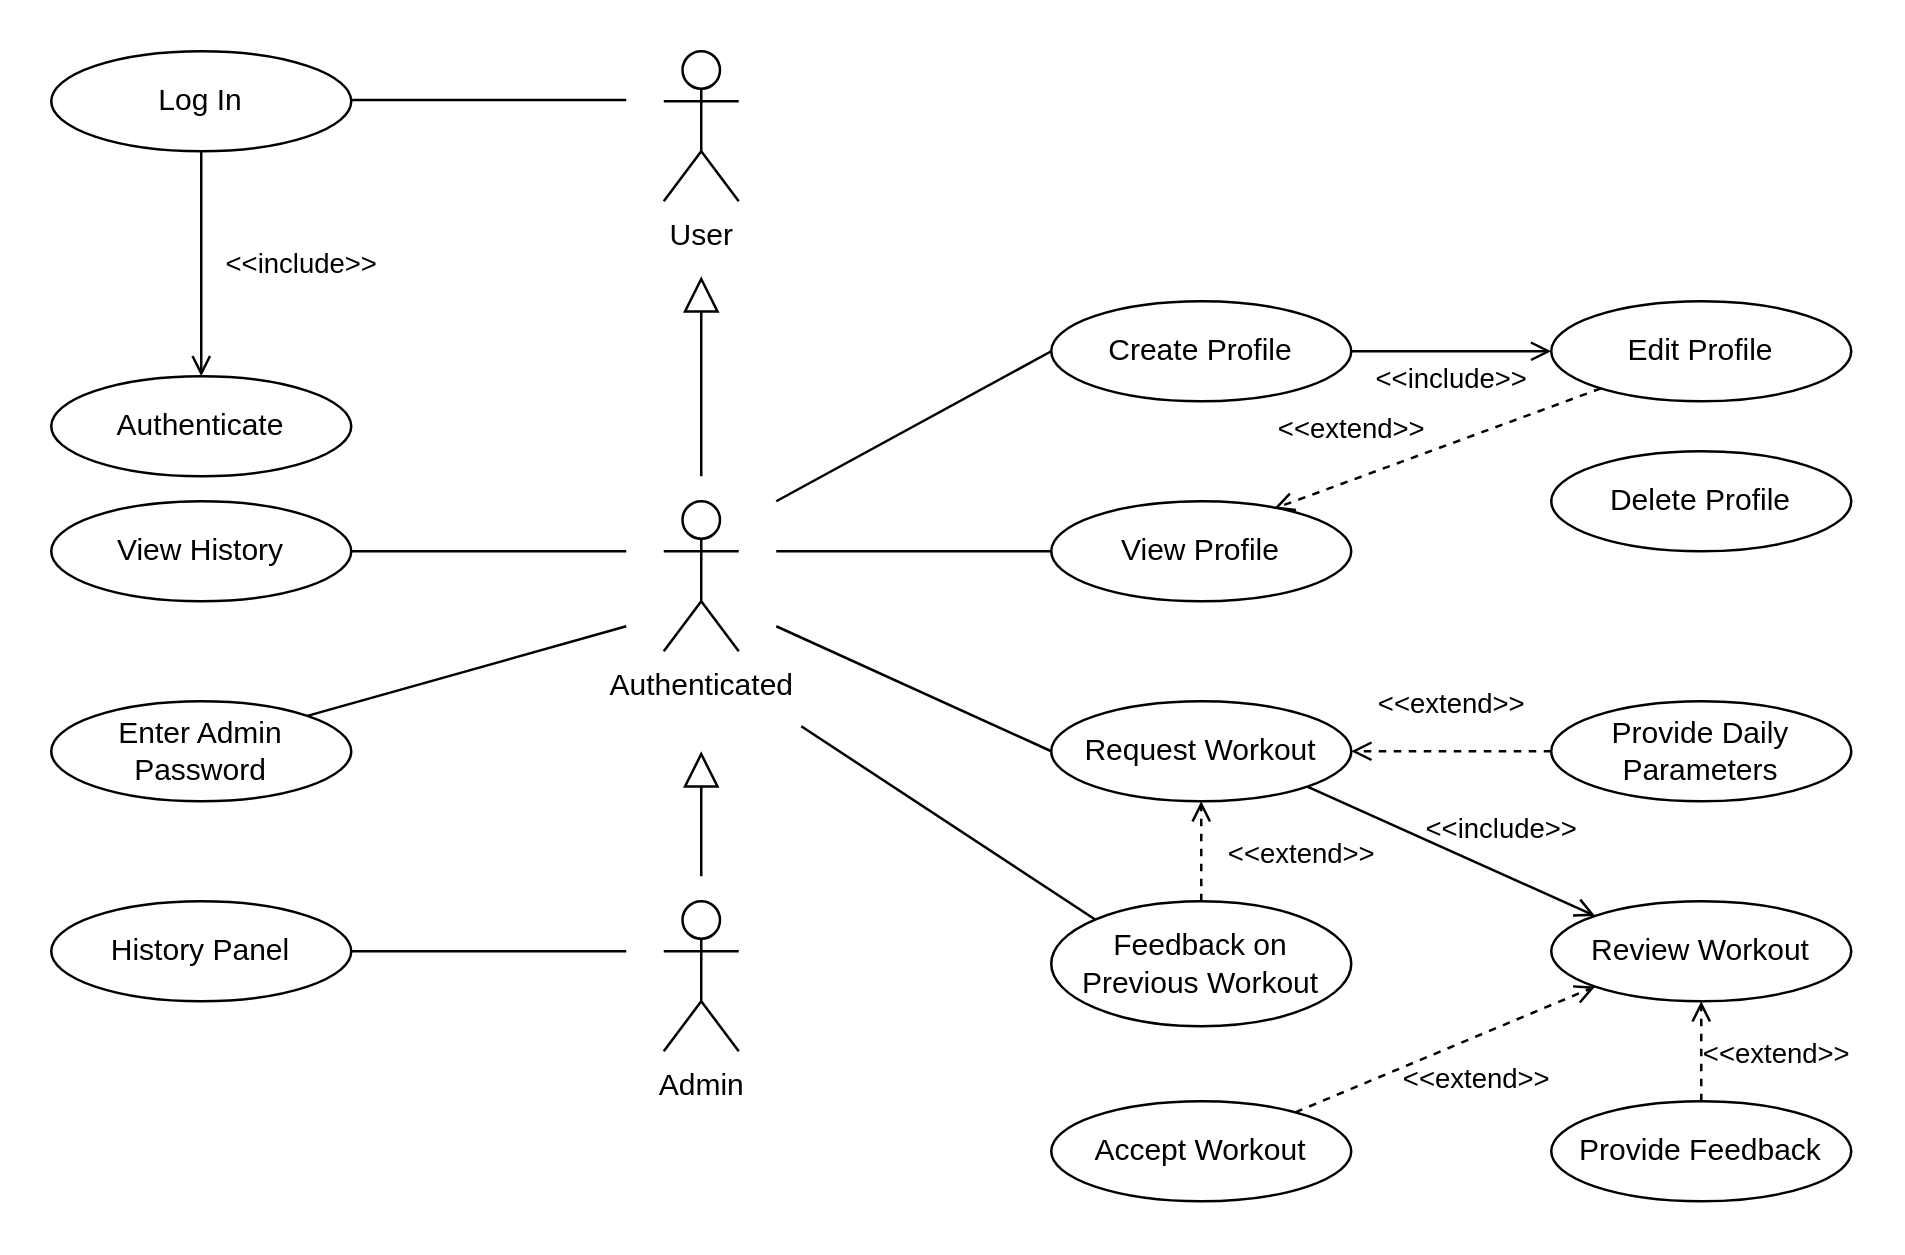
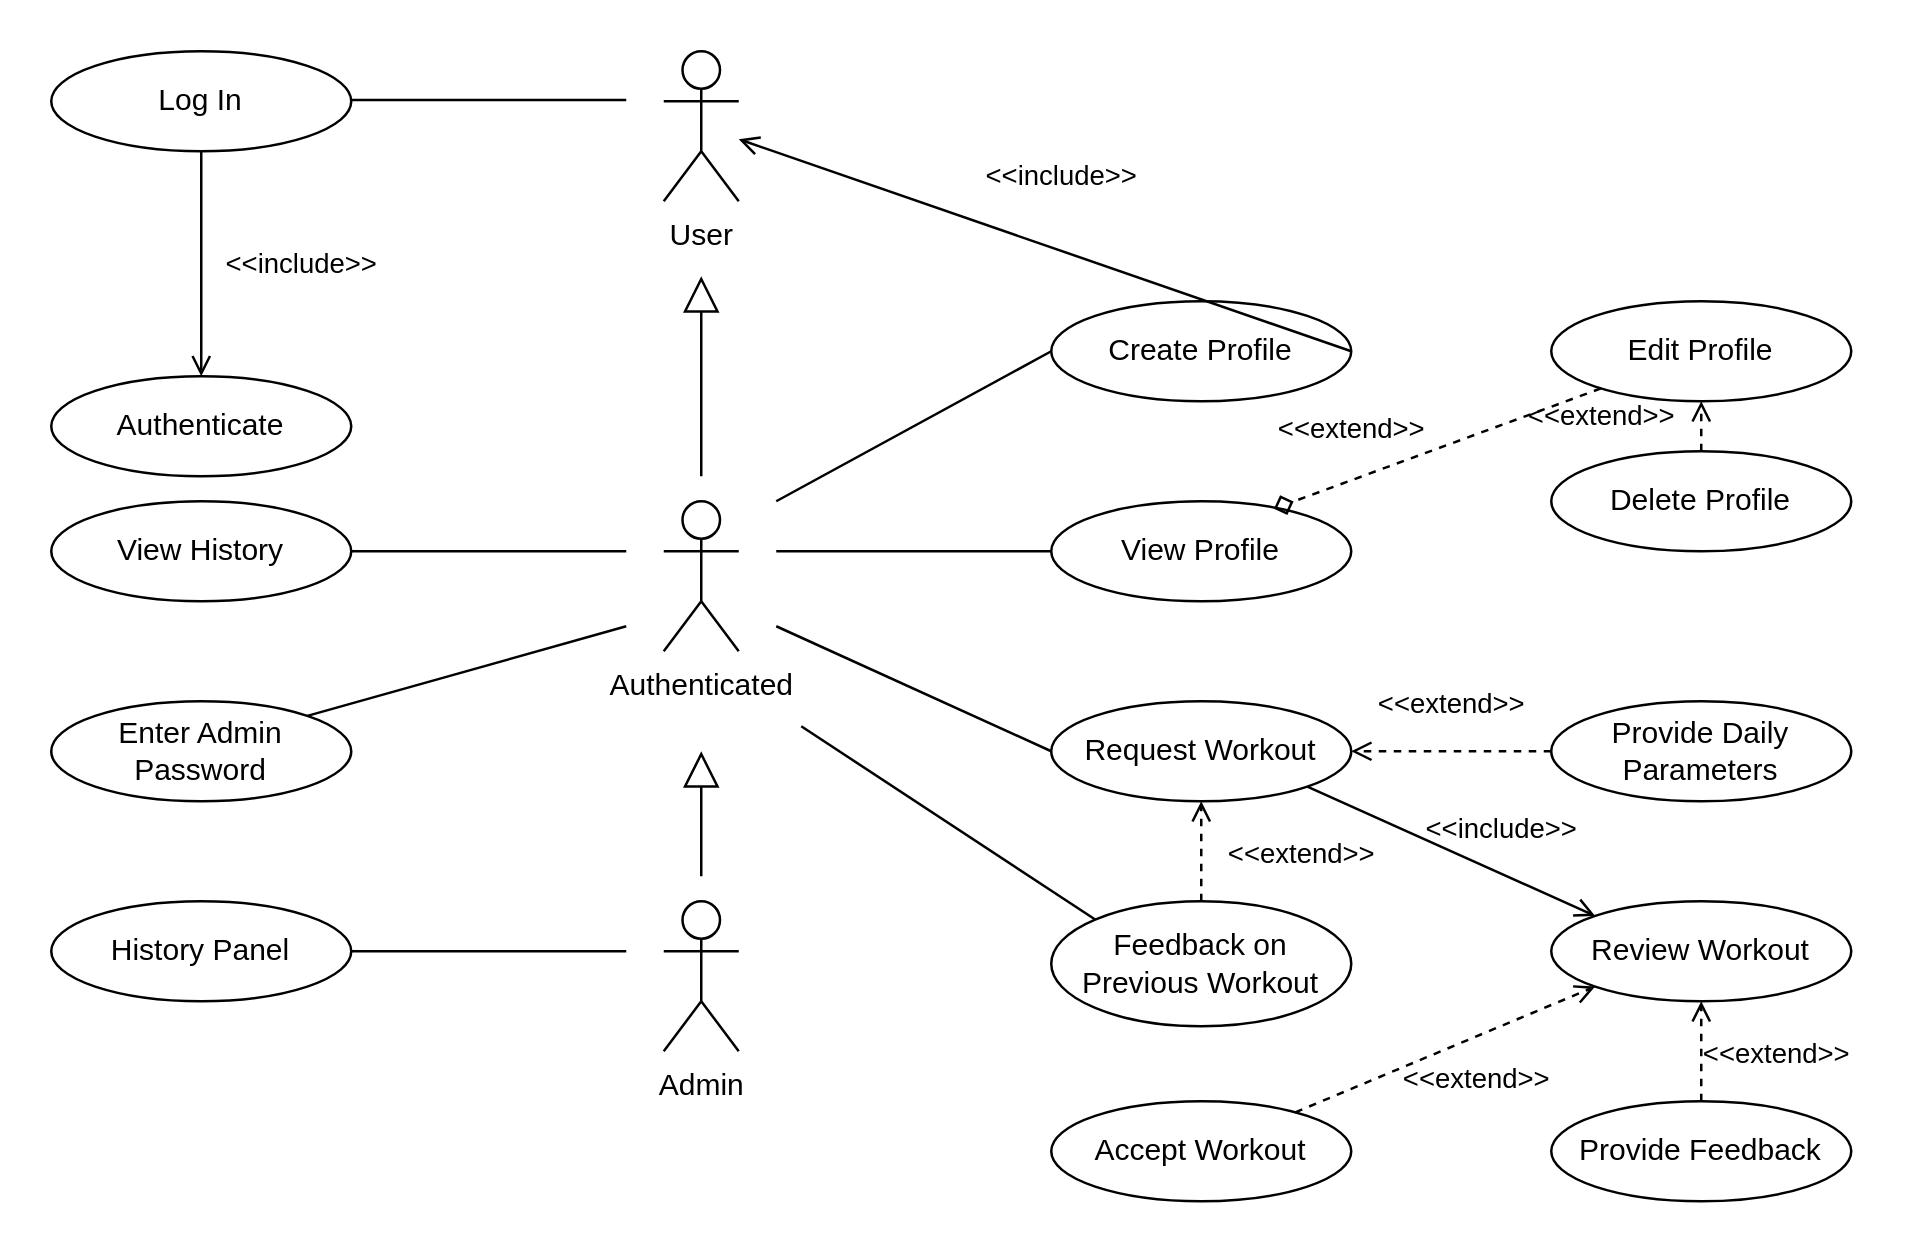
edge "Create Profile" -> "Edit Profile": now "Create Profile" -> "User"
edge "Delete Profile" -> "Edit Profile": added, label "<<extend>>"
edge "Edit Profile" -> "View Profile": arrowhead open -> diamond
